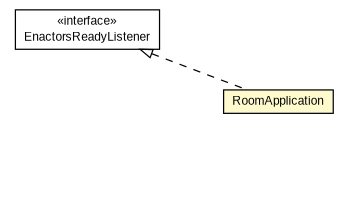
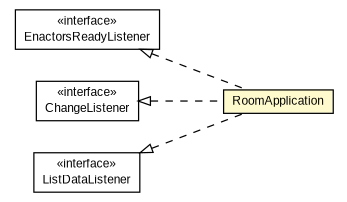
node "ChangeListener": added
node "ListDataListener": added
